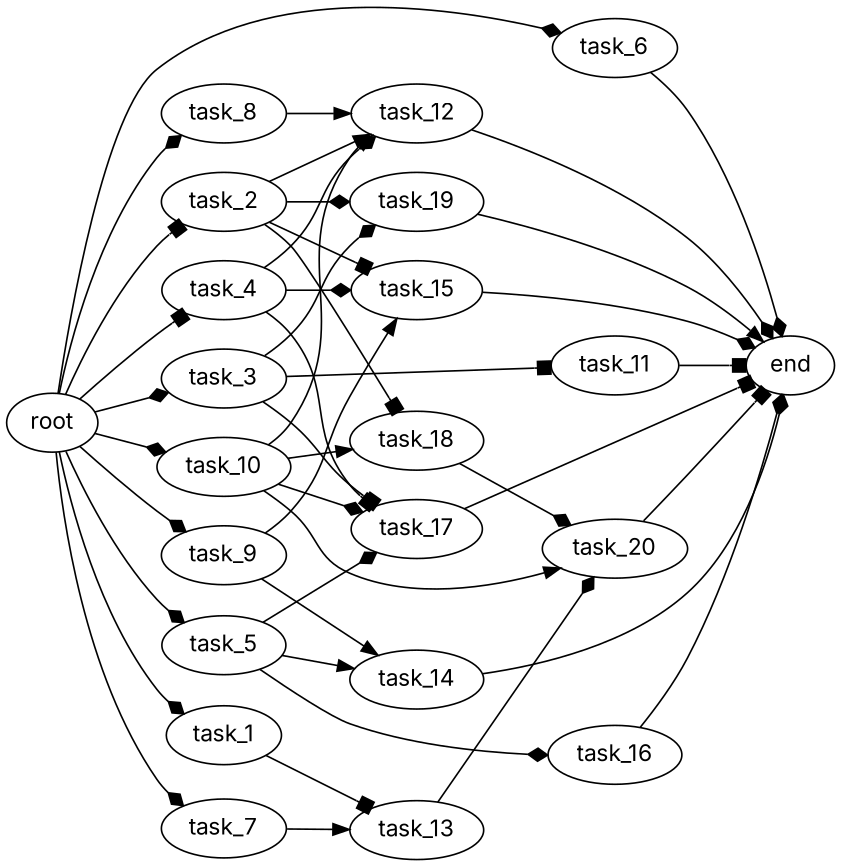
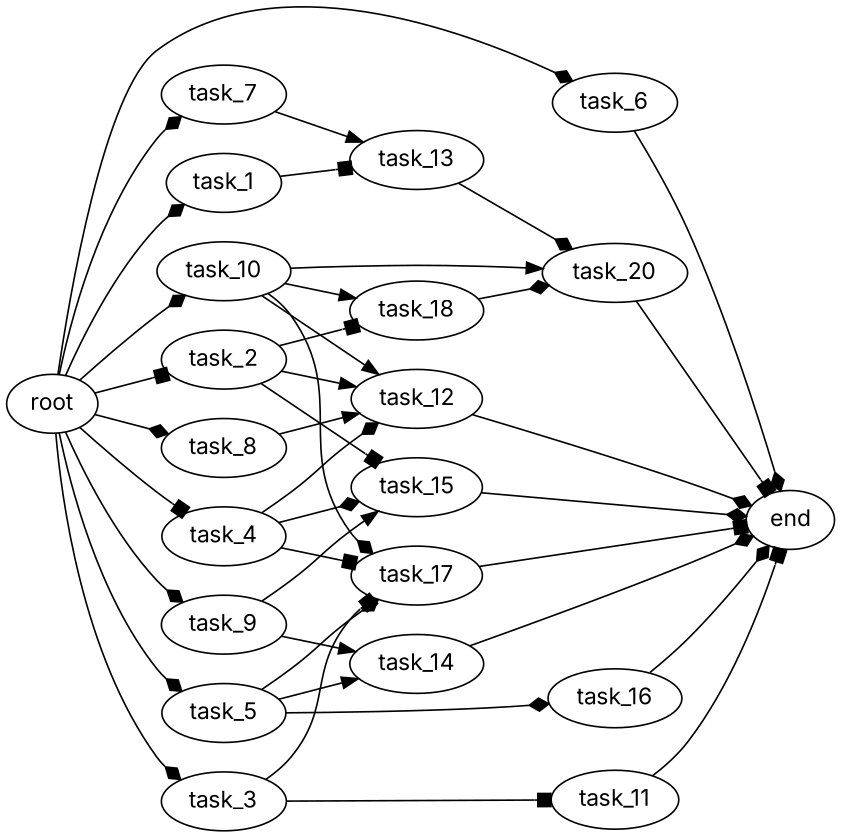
node "task_19": removed
